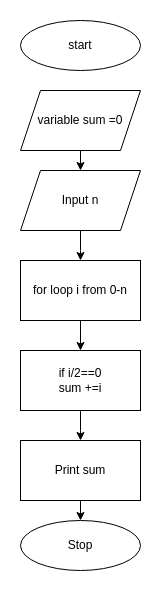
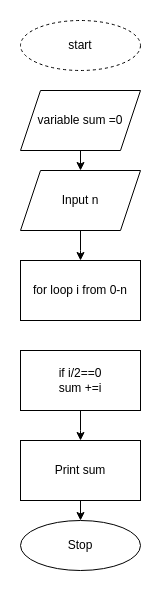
node "start": style solid -> dashed
edge "for loop i from 0-n" -> "if i/2==0 sum +=i": removed
